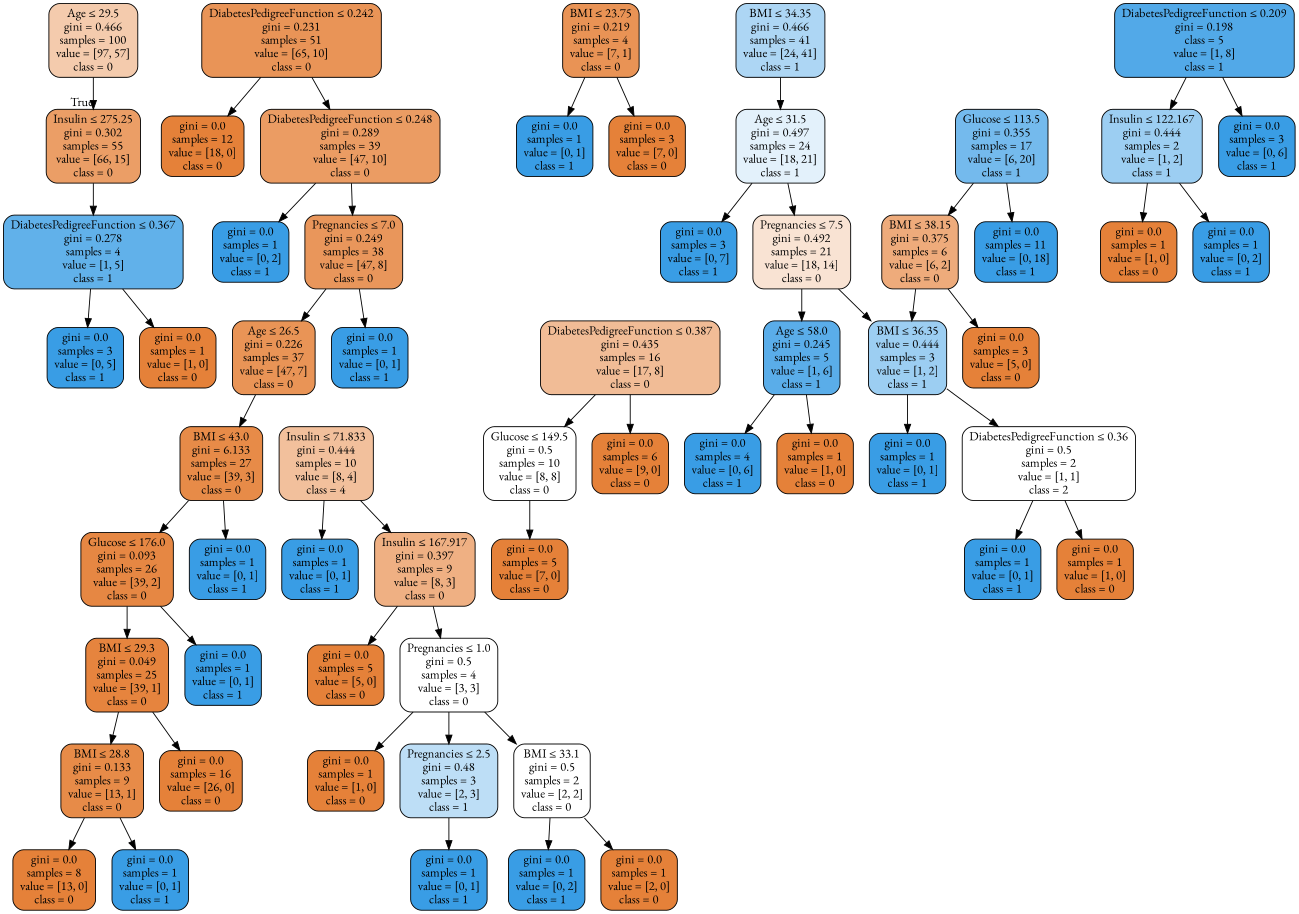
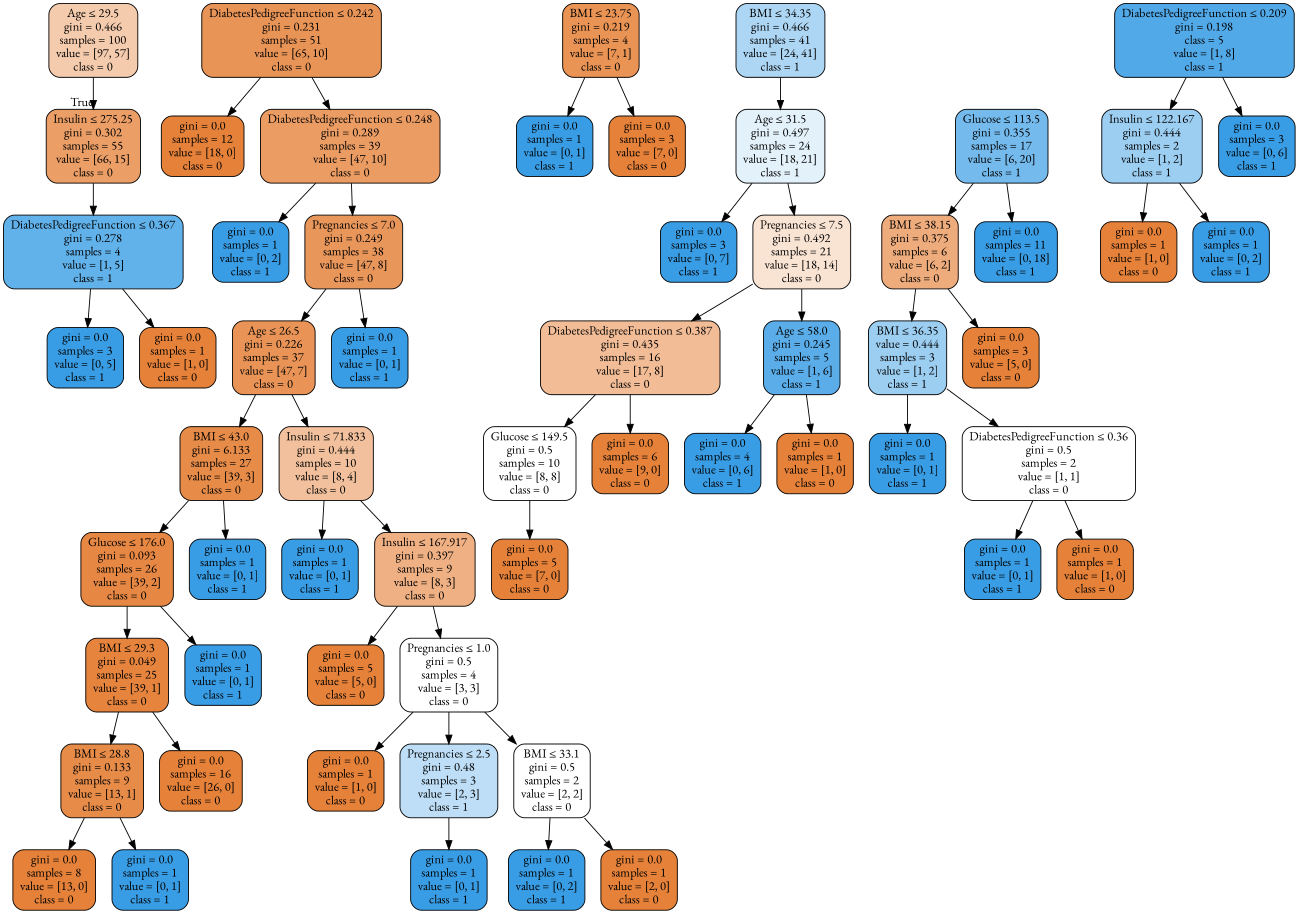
edge "Pregnancies ≤ 7.5" -> "BMI ≤ 36.35": now "Pregnancies ≤ 7.5" -> "DiabetesPedigreeFunction ≤ 0.387"
edge "Age ≤ 26.5" -> "Insulin ≤ 71.833": added
node "Insulin ≤ 71.833": text "class = 4" -> "class = 0"
node "DiabetesPedigreeFunction ≤ 0.36": text "class = 2" -> "class = 0"
